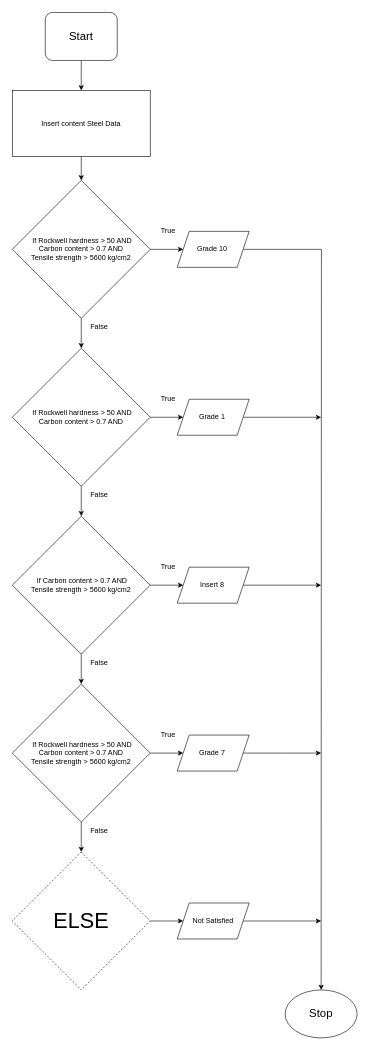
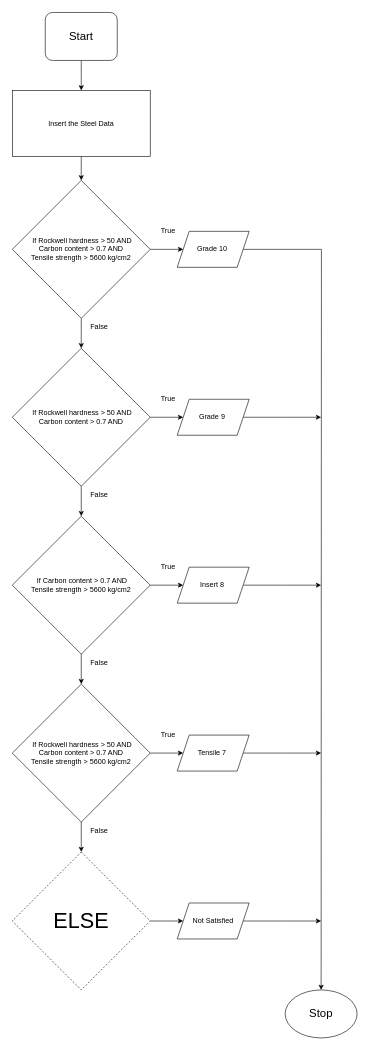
node "Insert content Steel Data": label "Insert content Steel Data" -> "Insert the Steel Data"
node "Grade 1": label "Grade 1" -> "Grade 9"
node "Grade 7": label "Grade 7" -> "Tensile 7"
